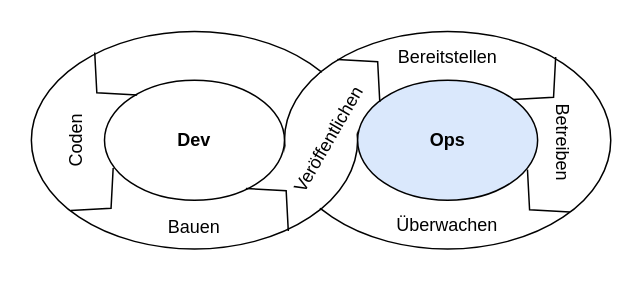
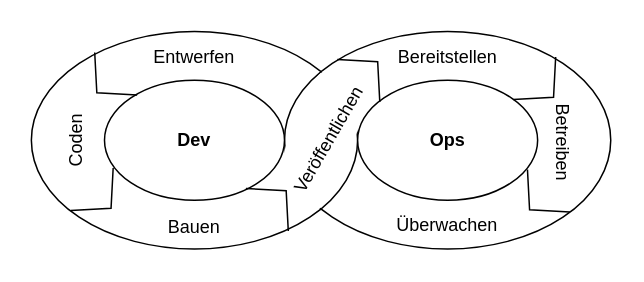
node "Entwerfen": added
node "Ops": fillcolor #dae8fc -> #ffffff
